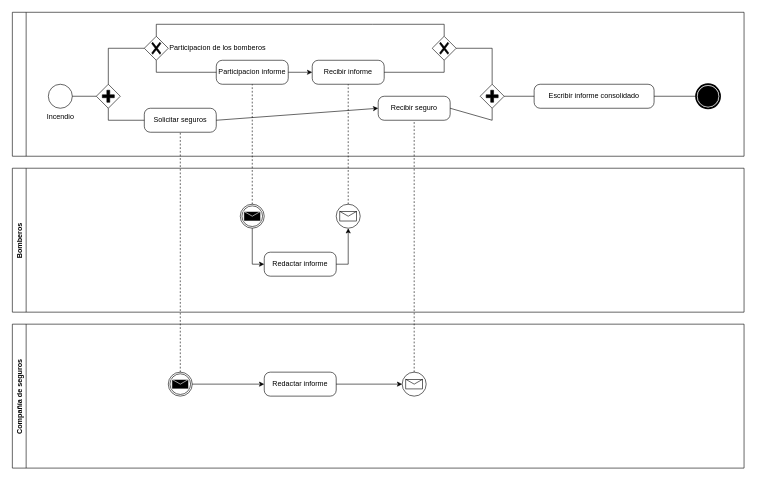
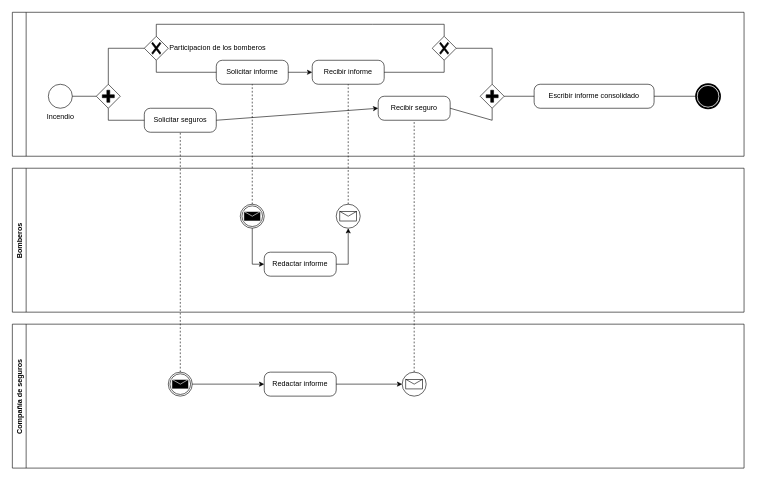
node "Participacion informe": label "Participacion informe" -> "Solicitar informe"
